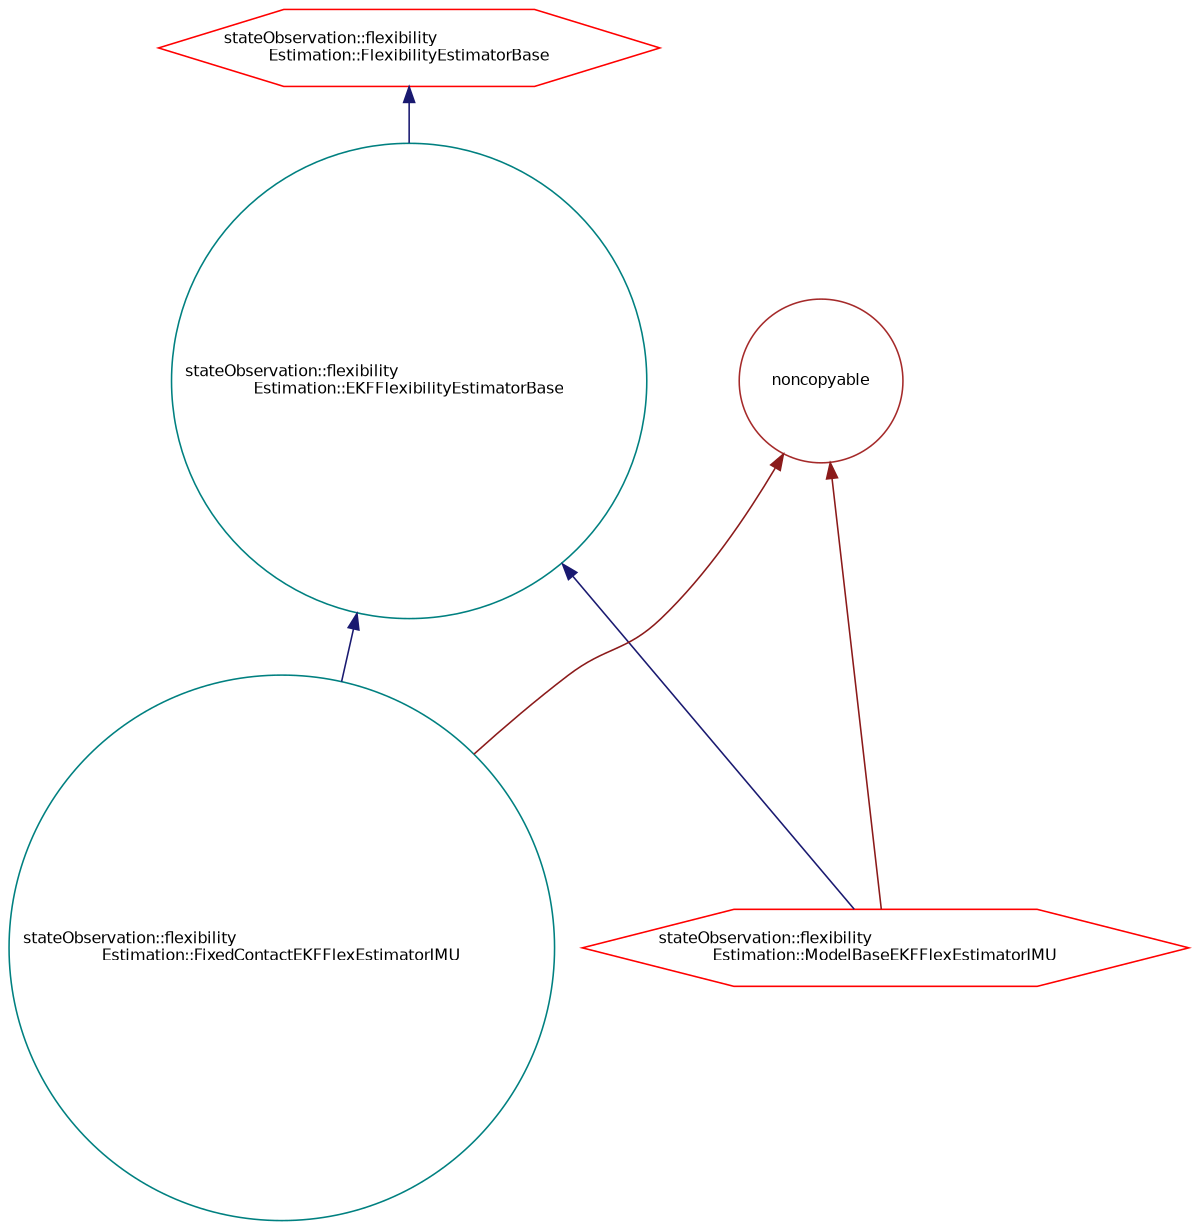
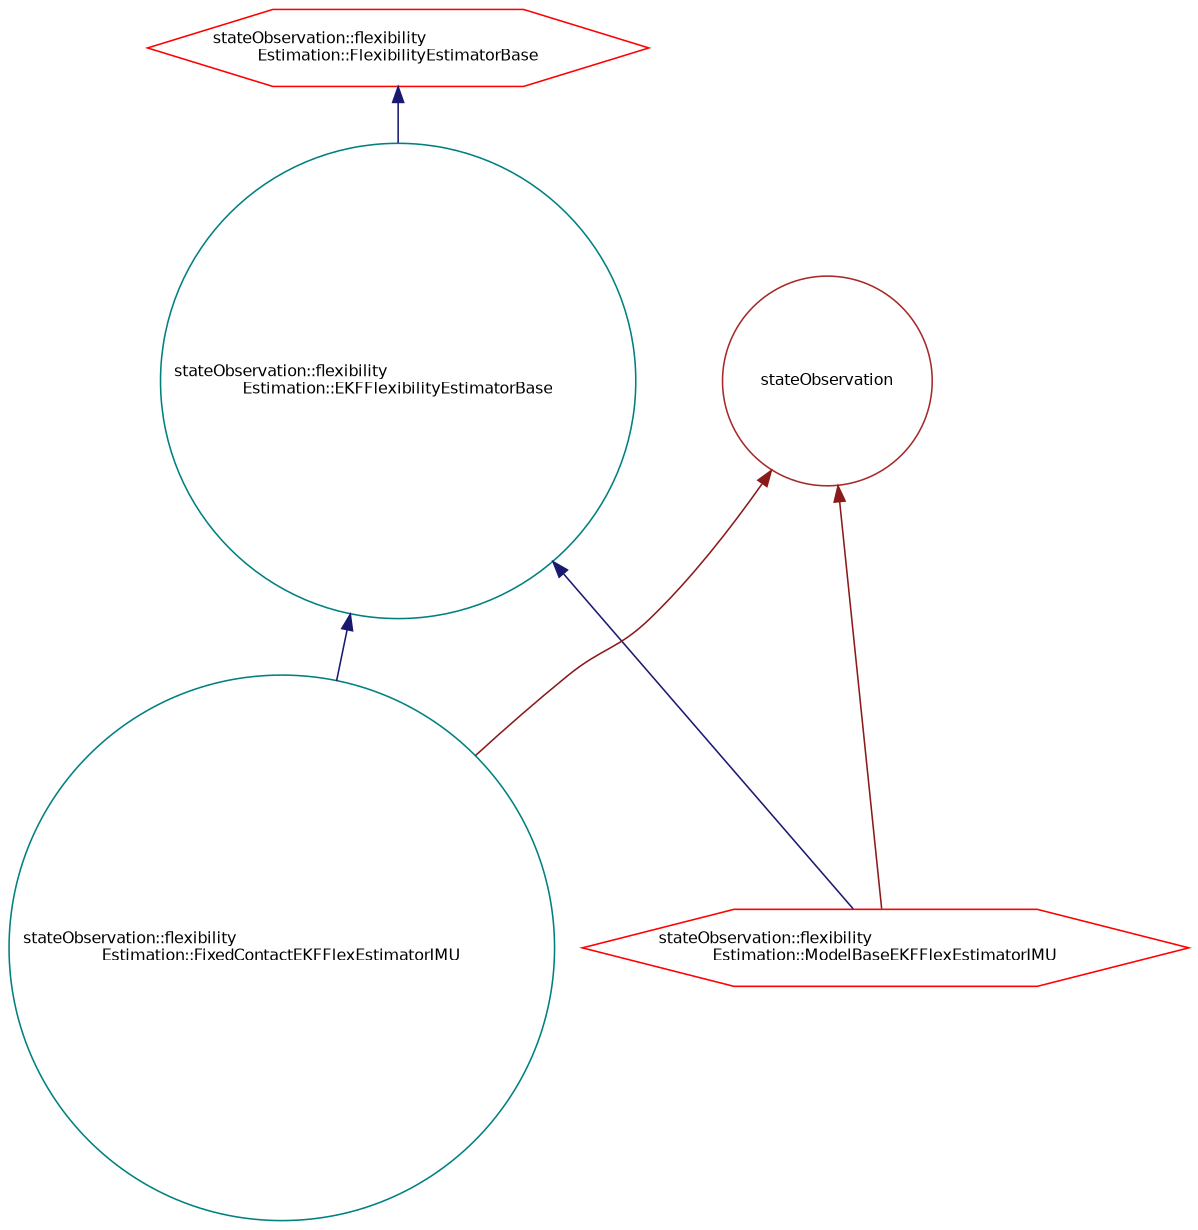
node "noncopyable": label "noncopyable" -> "stateObservation"
